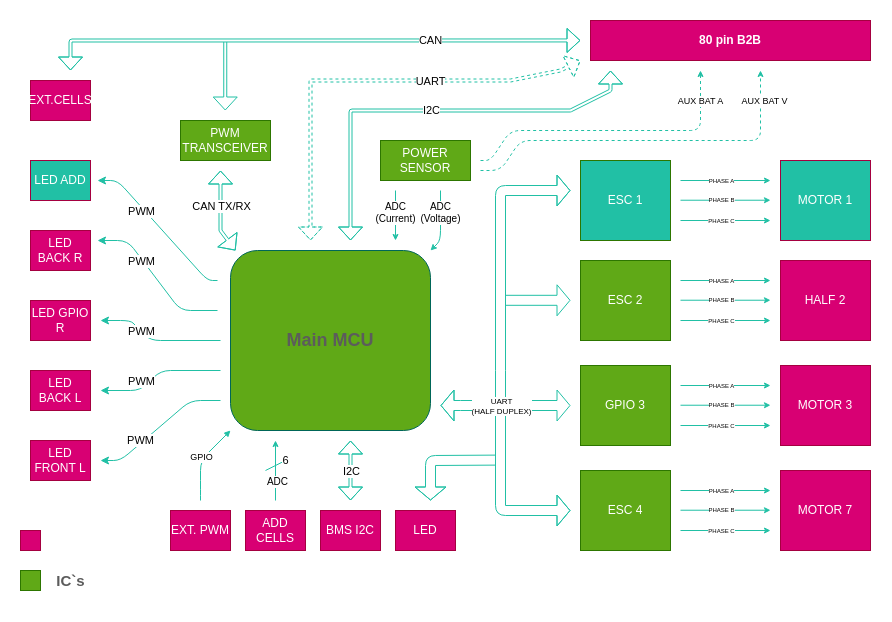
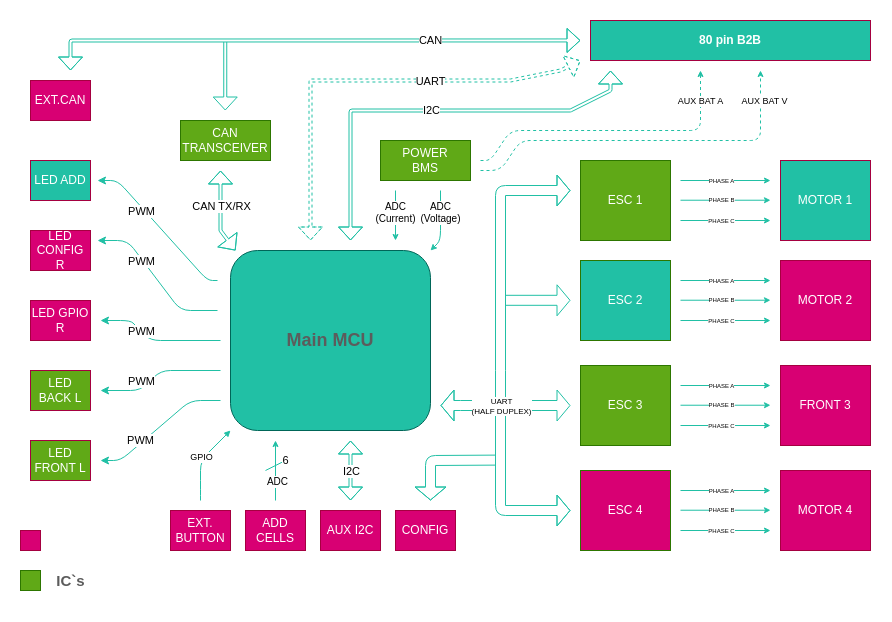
node "80 pin B2B": fillcolor #d80073 -> #21c0a5
node "EXT.CELLS": label "EXT.CELLS" -> "EXT.CAN"
node "PWM TRANSCEIVER": label "PWM TRANSCEIVER" -> "CAN TRANSCEIVER"
node "POWER SENSOR": label "POWER SENSOR" -> "POWER BMS"
node "ESC 1": fillcolor #21c0a5 -> #60a917
node "LED BACK R": label "LED BACK R" -> "LED CONFIG R"
node "ESC 2": fillcolor #60a917 -> #21c0a5
node "HALF 2": label "HALF 2" -> "MOTOR 2"
node "Main MCU": fillcolor #60a917 -> #21c0a5
node "LED BACK L": fillcolor #d80073 -> #60a917
node "GPIO 3": label "GPIO 3" -> "ESC 3"
node "MOTOR 3": label "MOTOR 3" -> "FRONT 3"
node "LED FRONT L": fillcolor #d80073 -> #60a917
node "ESC 4": fillcolor #60a917 -> #d80073
node "MOTOR 7": label "MOTOR 7" -> "MOTOR 4"
node "EXT. PWM": label "EXT. PWM" -> "EXT. BUTTON"
node "BMS I2C": label "BMS I2C" -> "AUX I2C"
node "LED": label "LED" -> "CONFIG"
